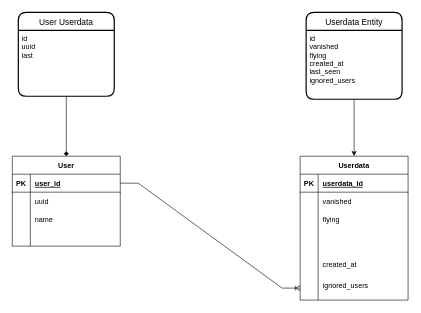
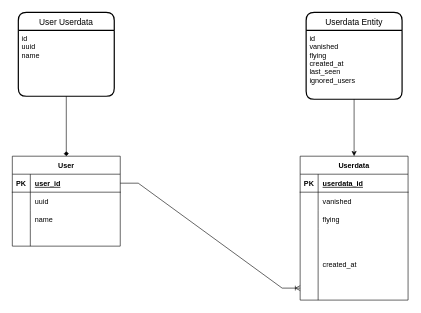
node "id uuid last": label "id uuid last" -> "id uuid name"
node "ignored_users": removed
